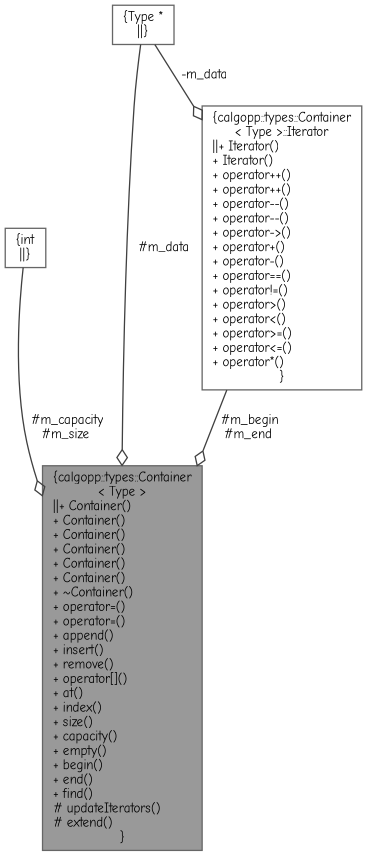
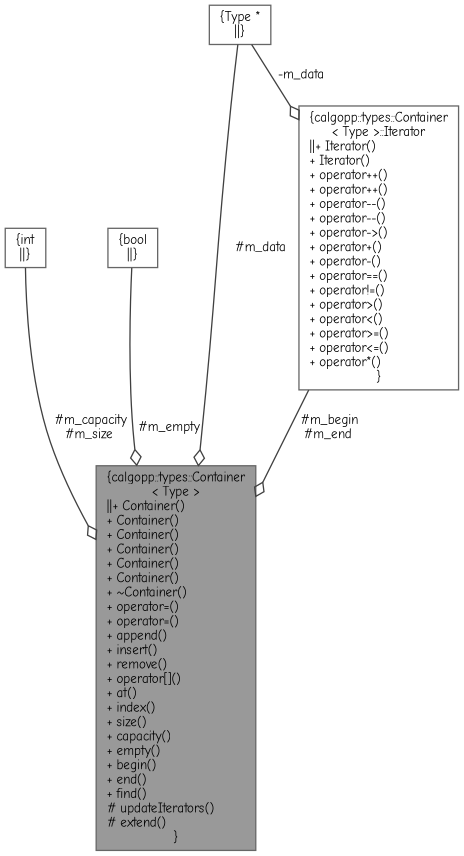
node "{bool ||}": added
